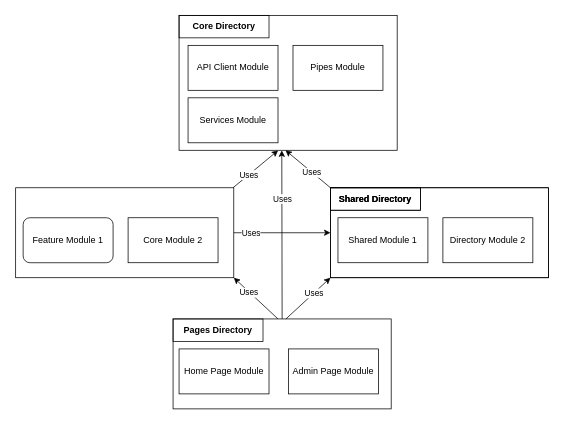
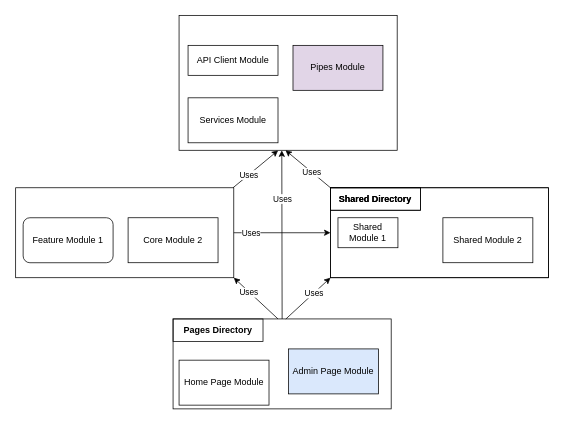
node "Core Directory": removed
node "API Client Module": size 90x45 -> 90x30
node "Pipes Module": fillcolor #ffffff -> #e1d5e7
node "Shared Module 1": size 90x45 -> 60x30
node "Directory Module 2": label "Directory Module 2" -> "Shared Module 2"
node "Home Page Module": moved (224, 372) -> (224, 383)
node "Admin Page Module": fillcolor #ffffff -> #dae8fc
